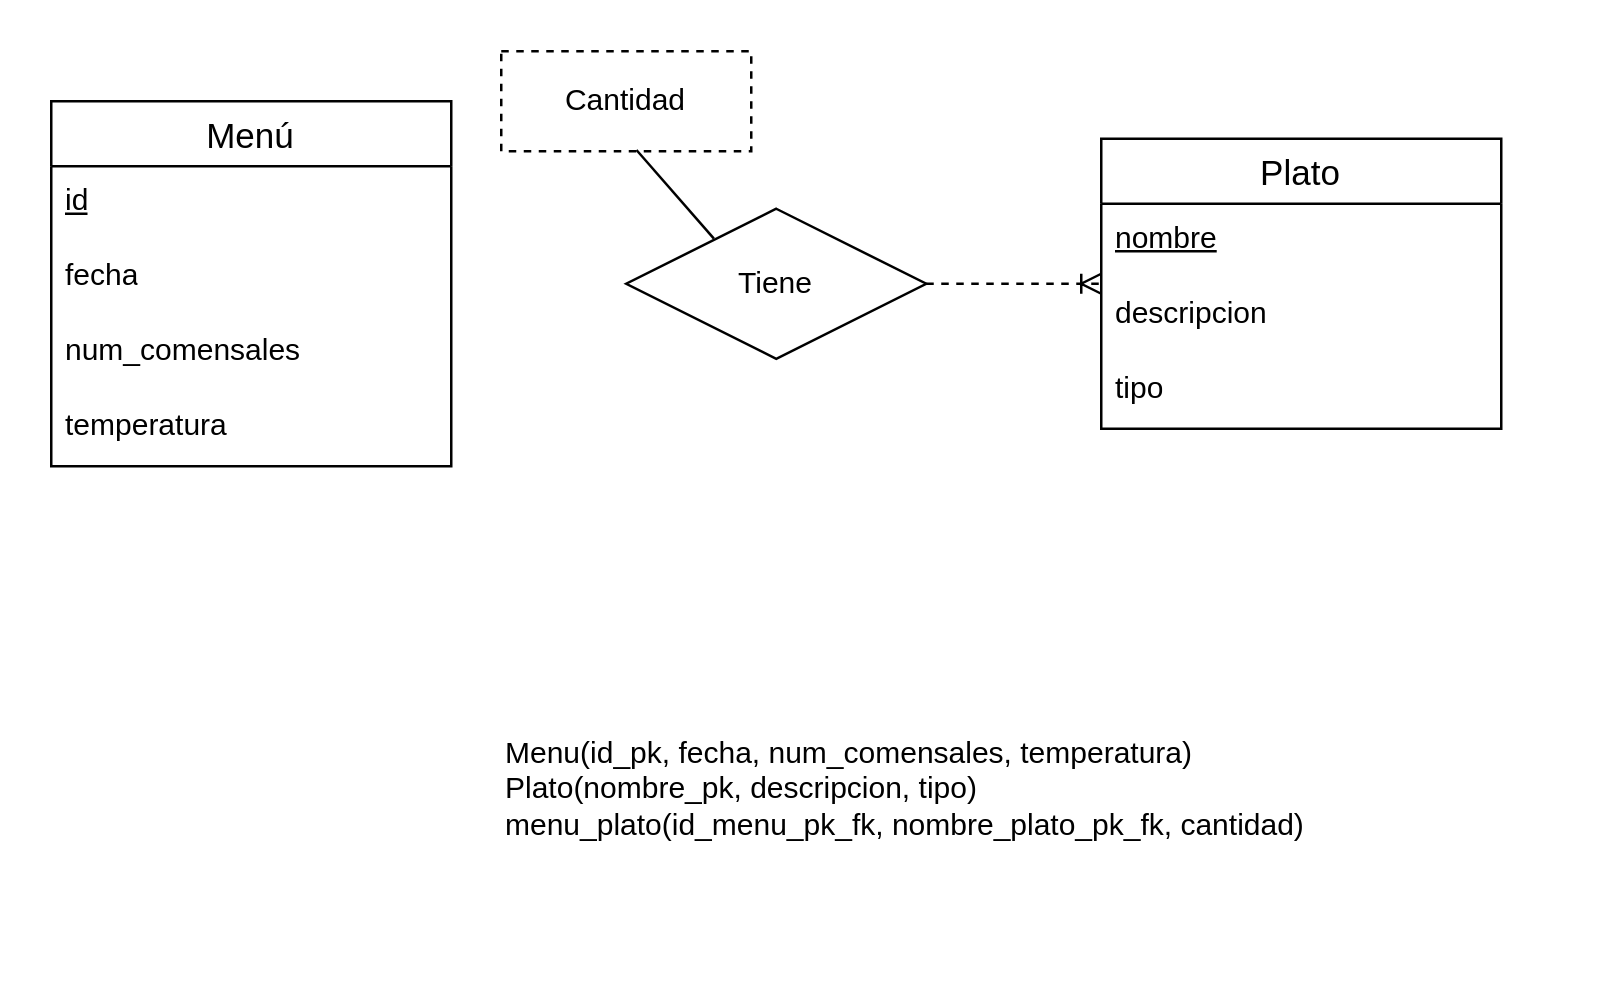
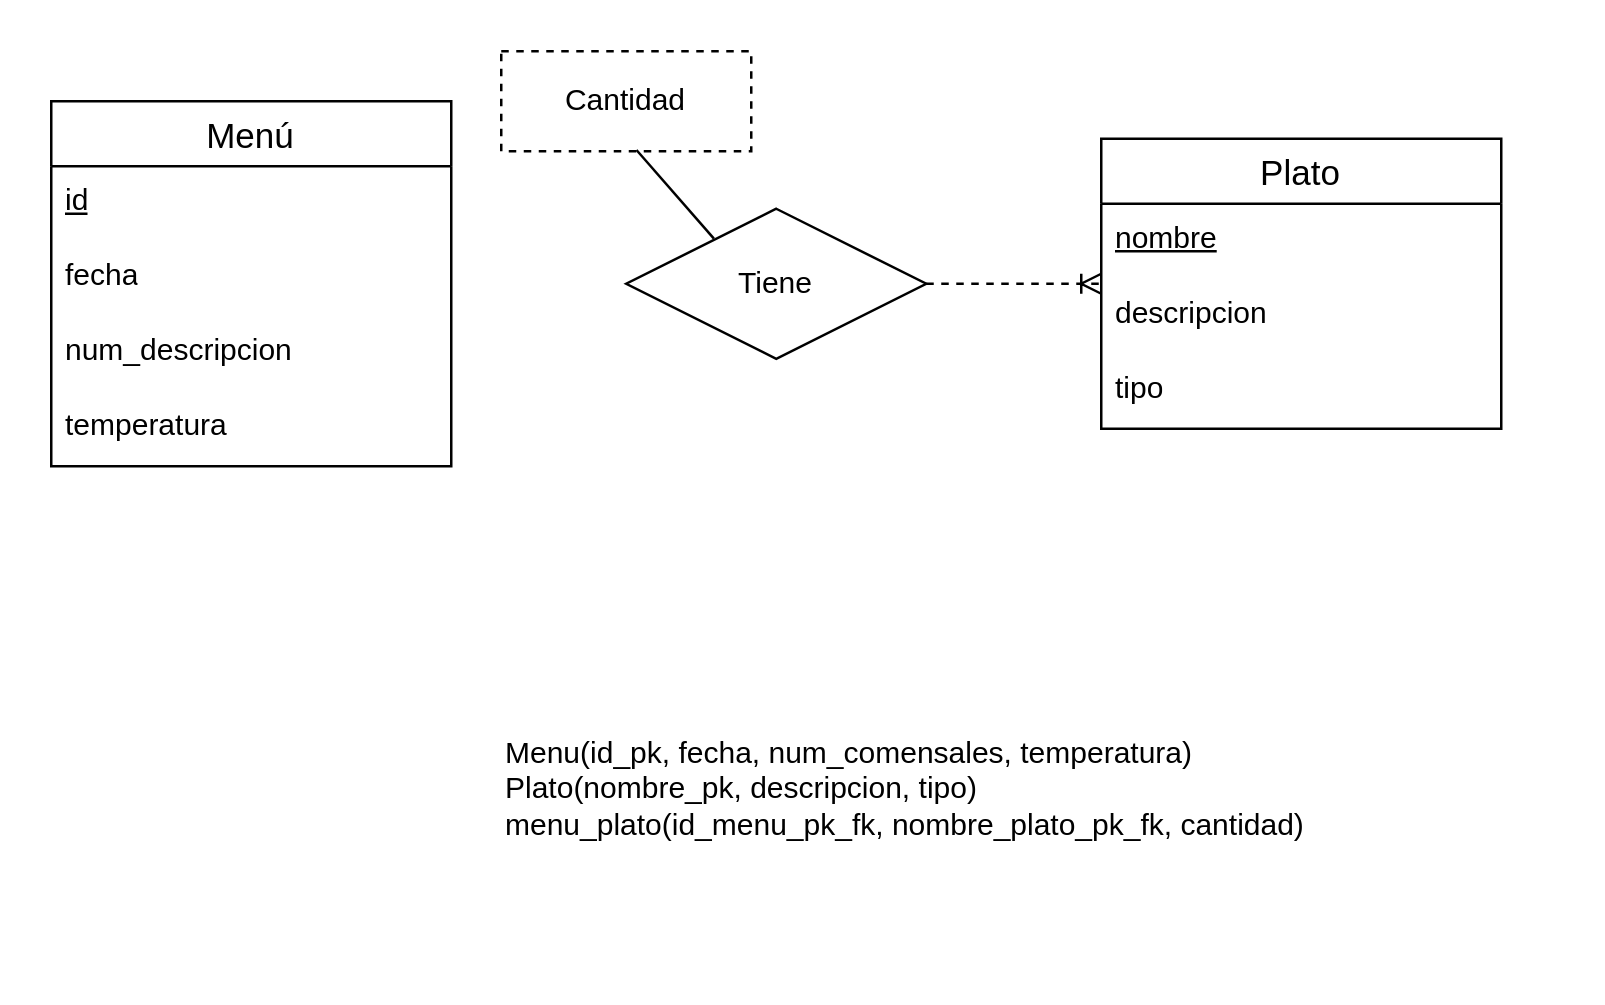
node "num_comensales": label "num_comensales" -> "num_descripcion"
